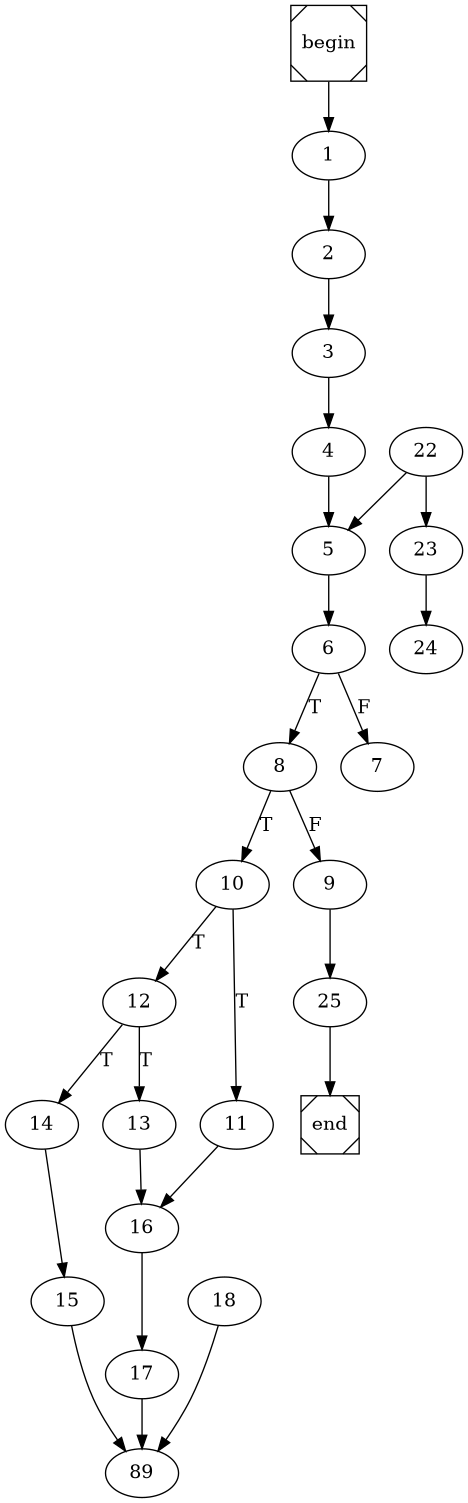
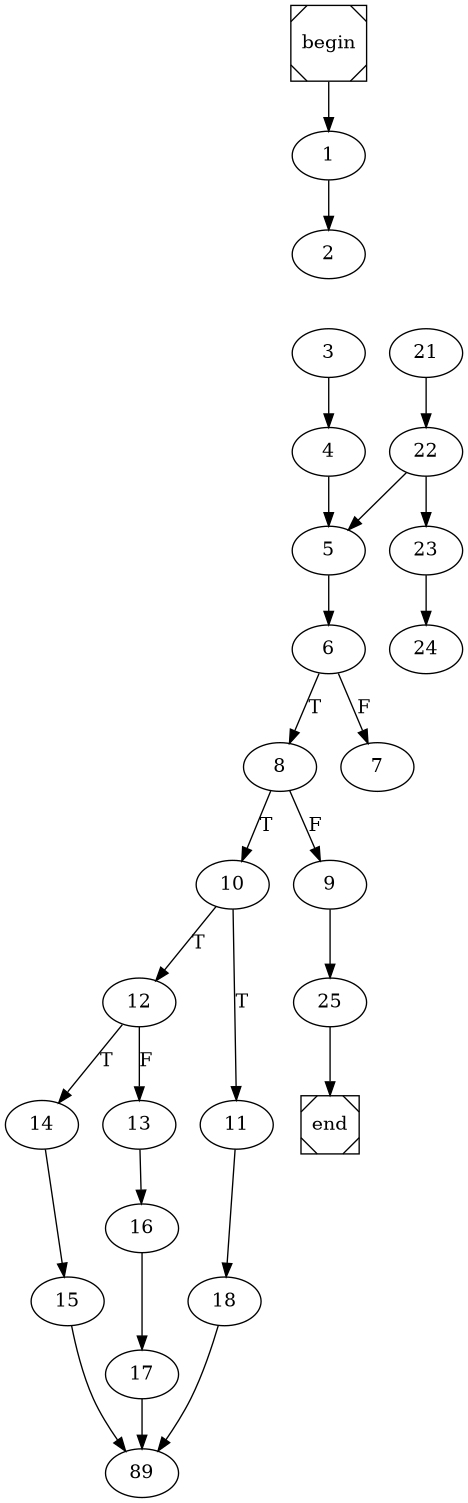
edge "2" -> "3": removed
node "21": added
edge "12" -> "13": label "T" -> "F"
edge "11" -> "16": now "11" -> "18"
